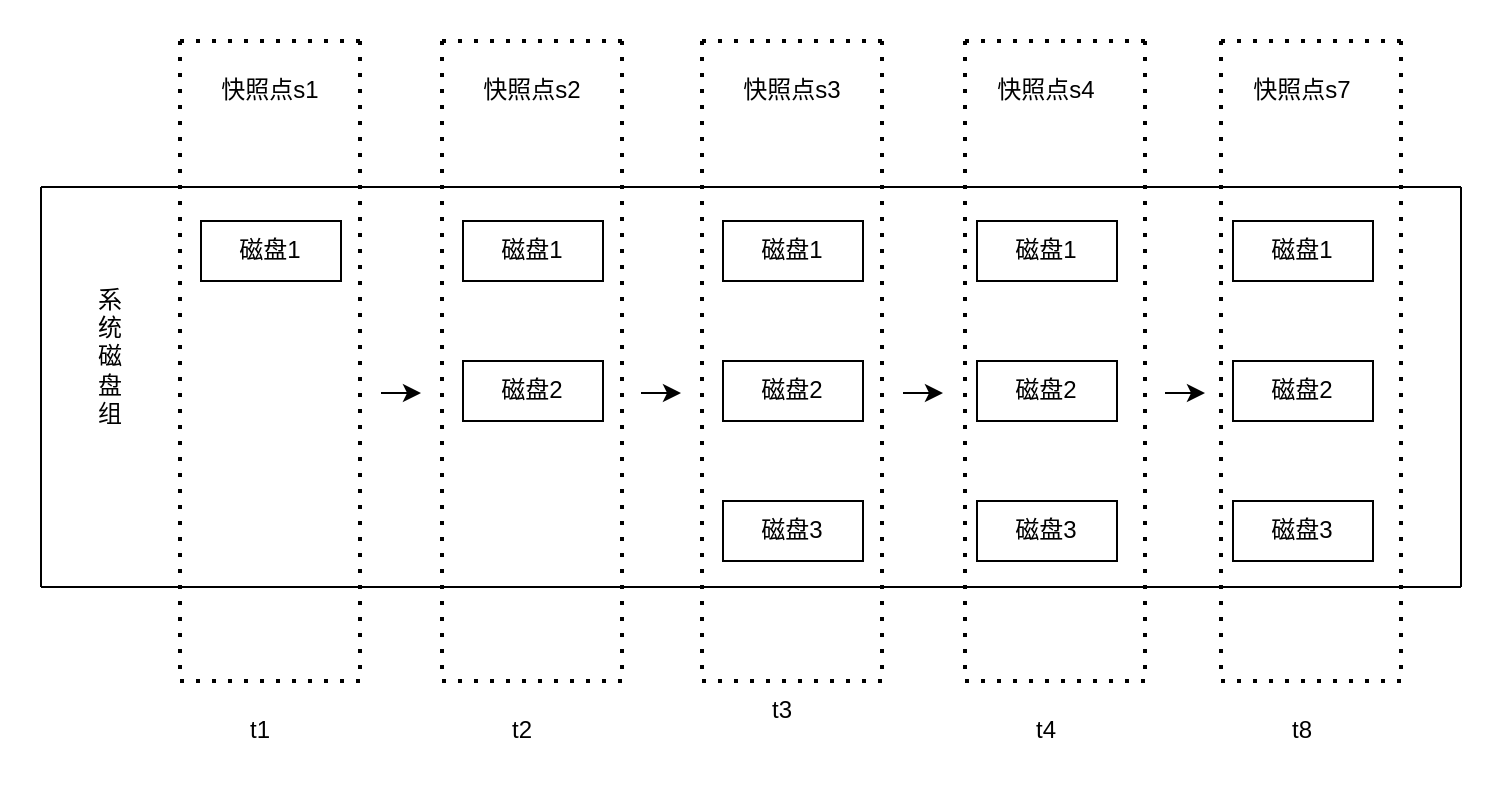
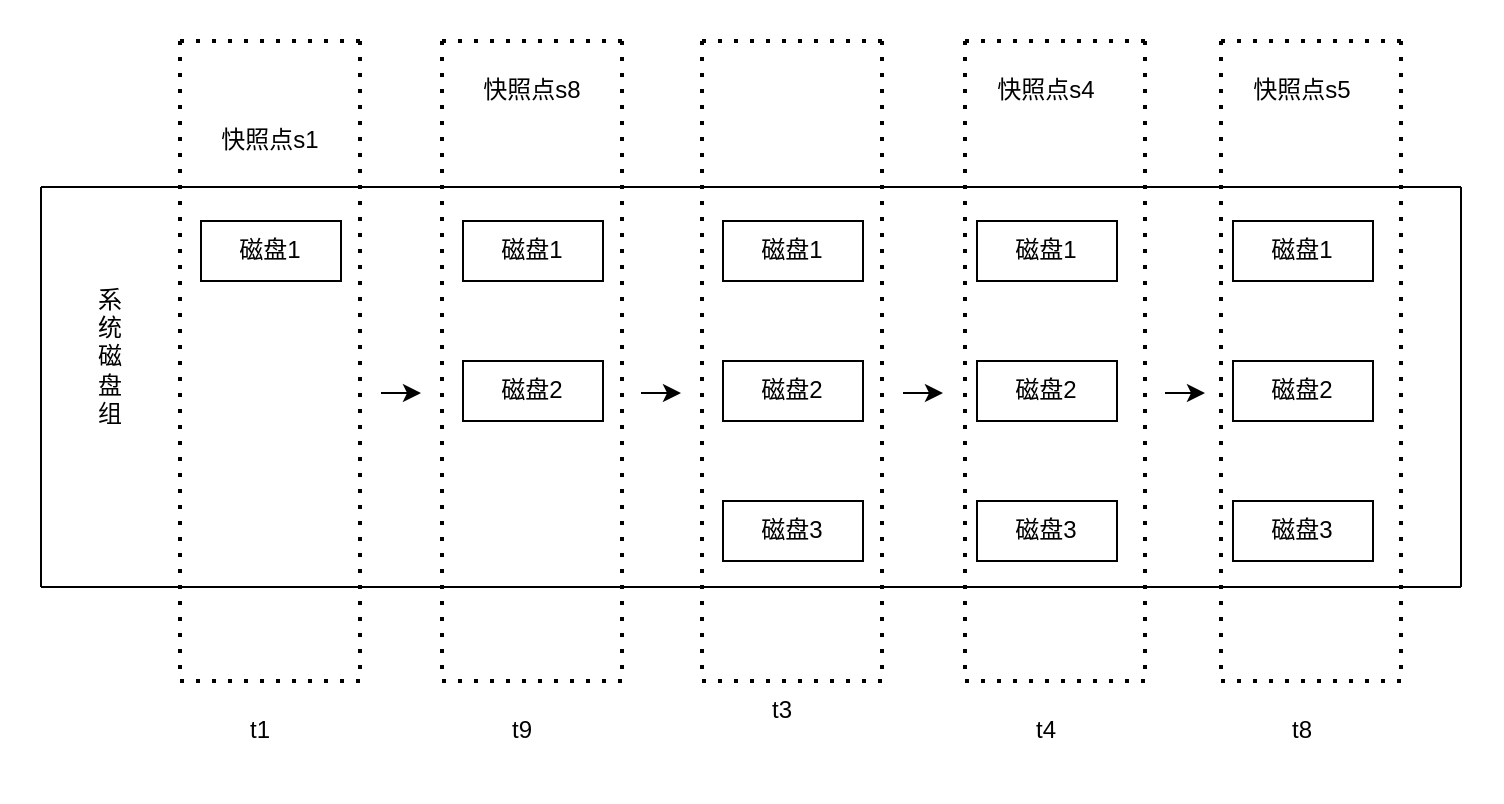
node "快照点s1": moved (271, 91) -> (271, 141)
node "快照点s2": label "快照点s2" -> "快照点s8"
node "快照点s3": removed
node "快照点s7": label "快照点s7" -> "快照点s5"
node "t2": label "t2" -> "t9"
